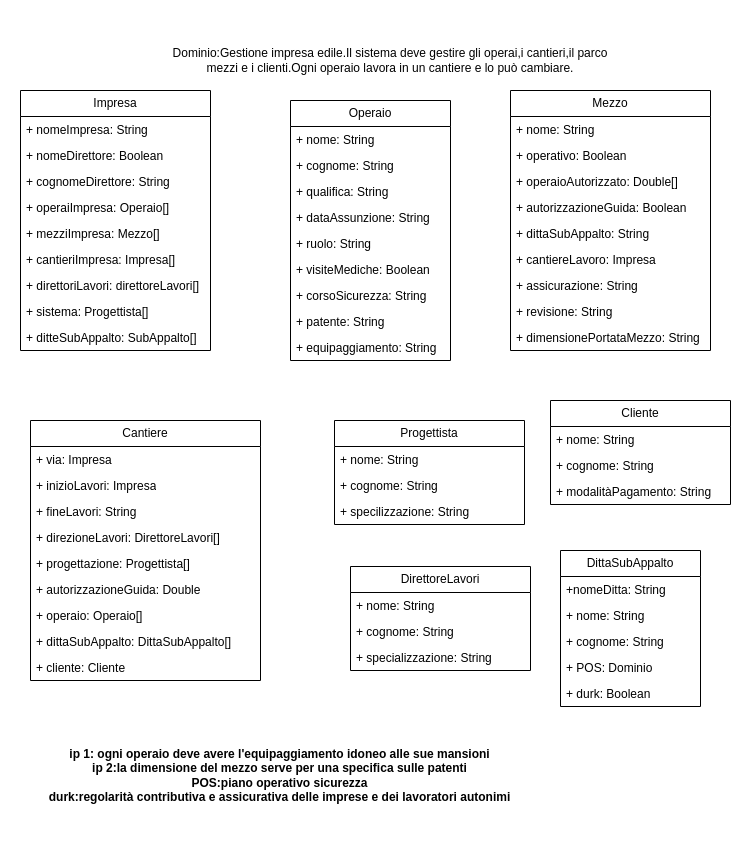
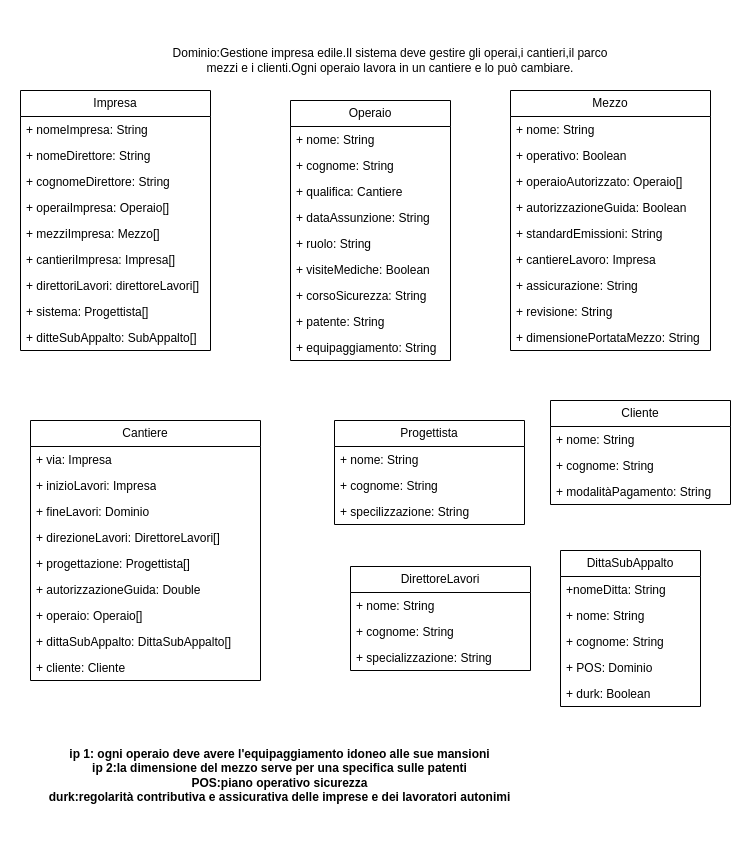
node "+ nomeDirettore: Boolean": label "+ nomeDirettore: Boolean" -> "+ nomeDirettore: String"
node "+ operaioAutorizzato: Double[]": label "+ operaioAutorizzato: Double[]" -> "+ operaioAutorizzato: Operaio[]"
node "+ qualifica: String": label "+ qualifica: String" -> "+ qualifica: Cantiere"
node "+ dittaSubAppalto: String": label "+ dittaSubAppalto: String" -> "+ standardEmissioni: String"
node "+ fineLavori: String": label "+ fineLavori: String" -> "+ fineLavori: Dominio"
